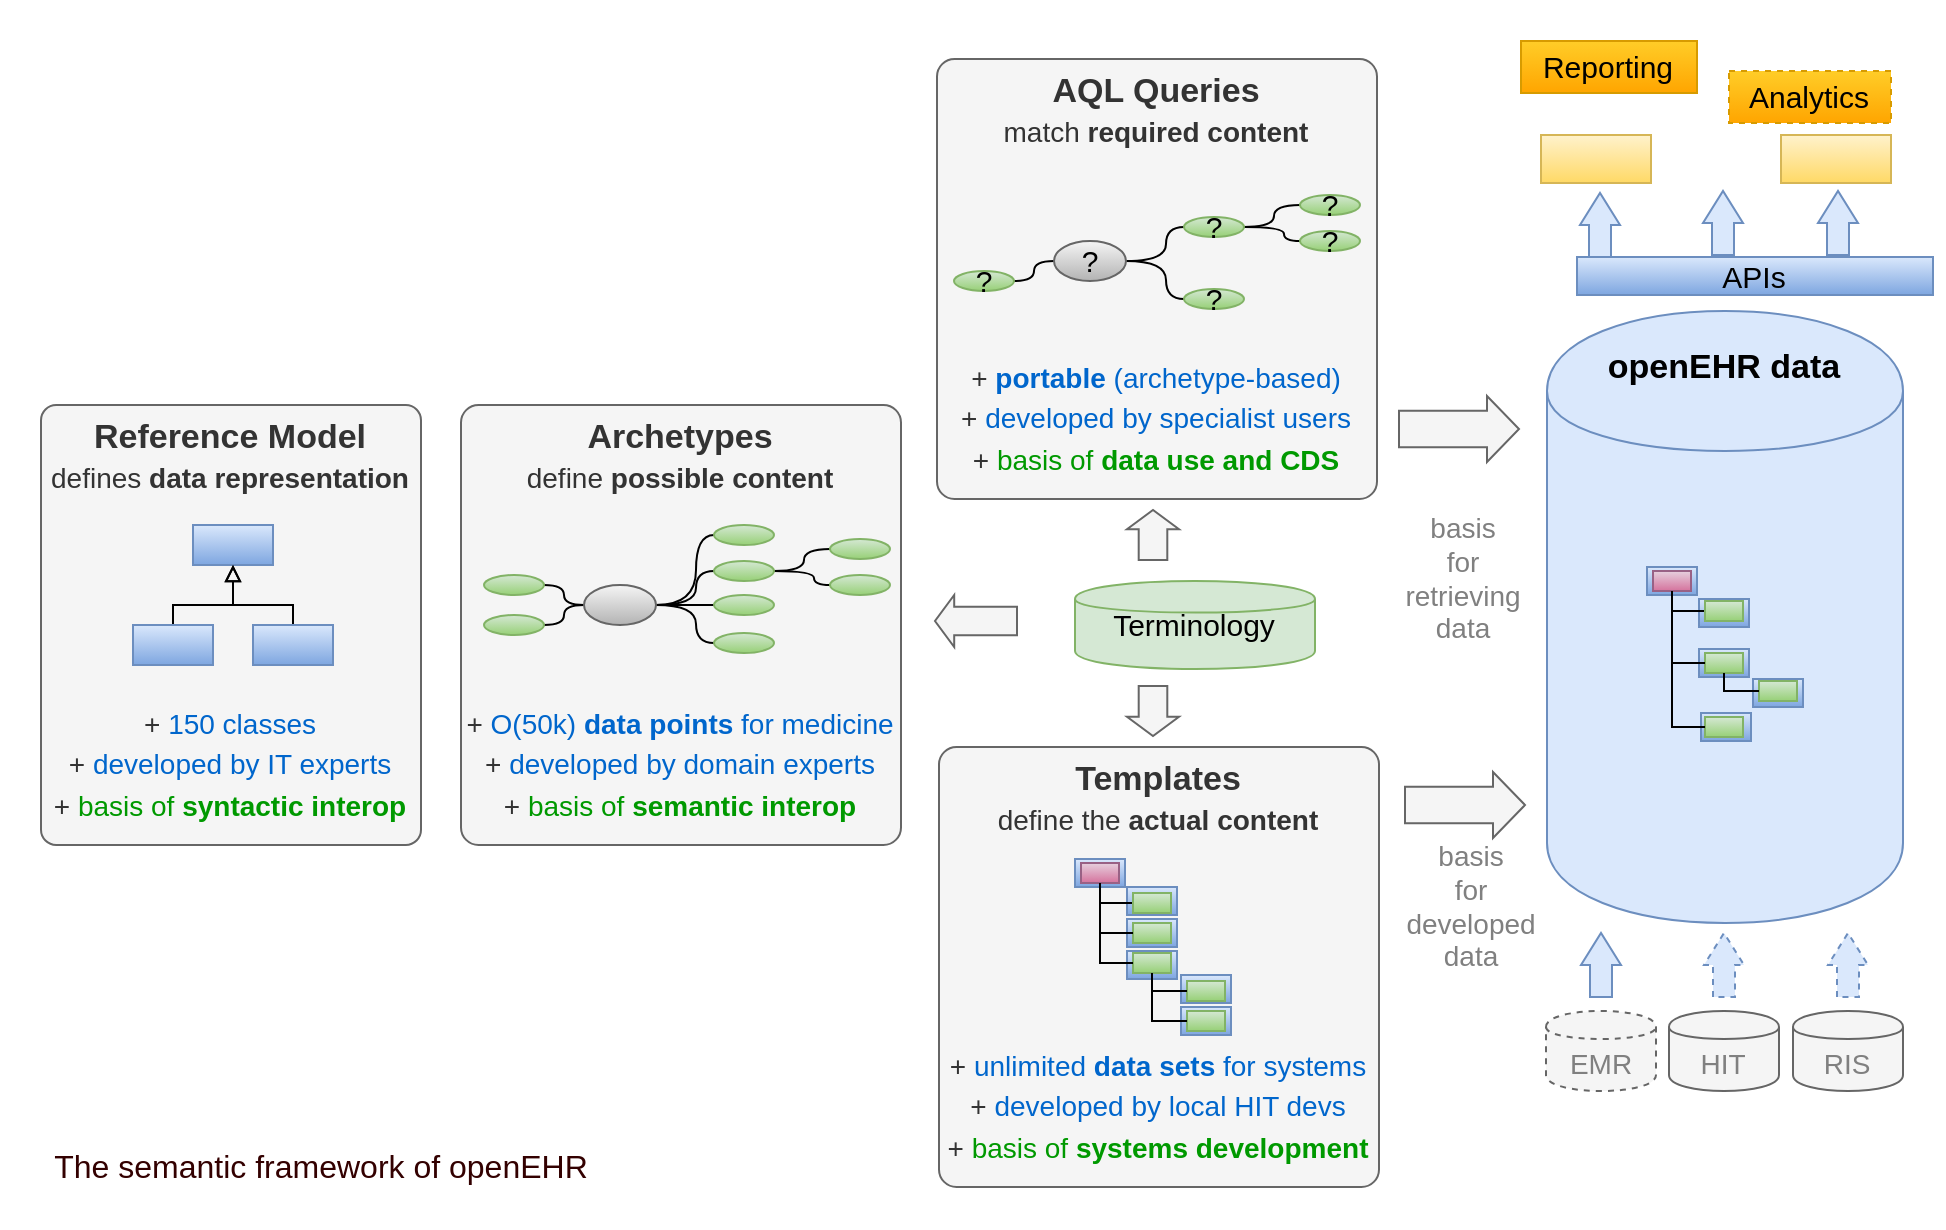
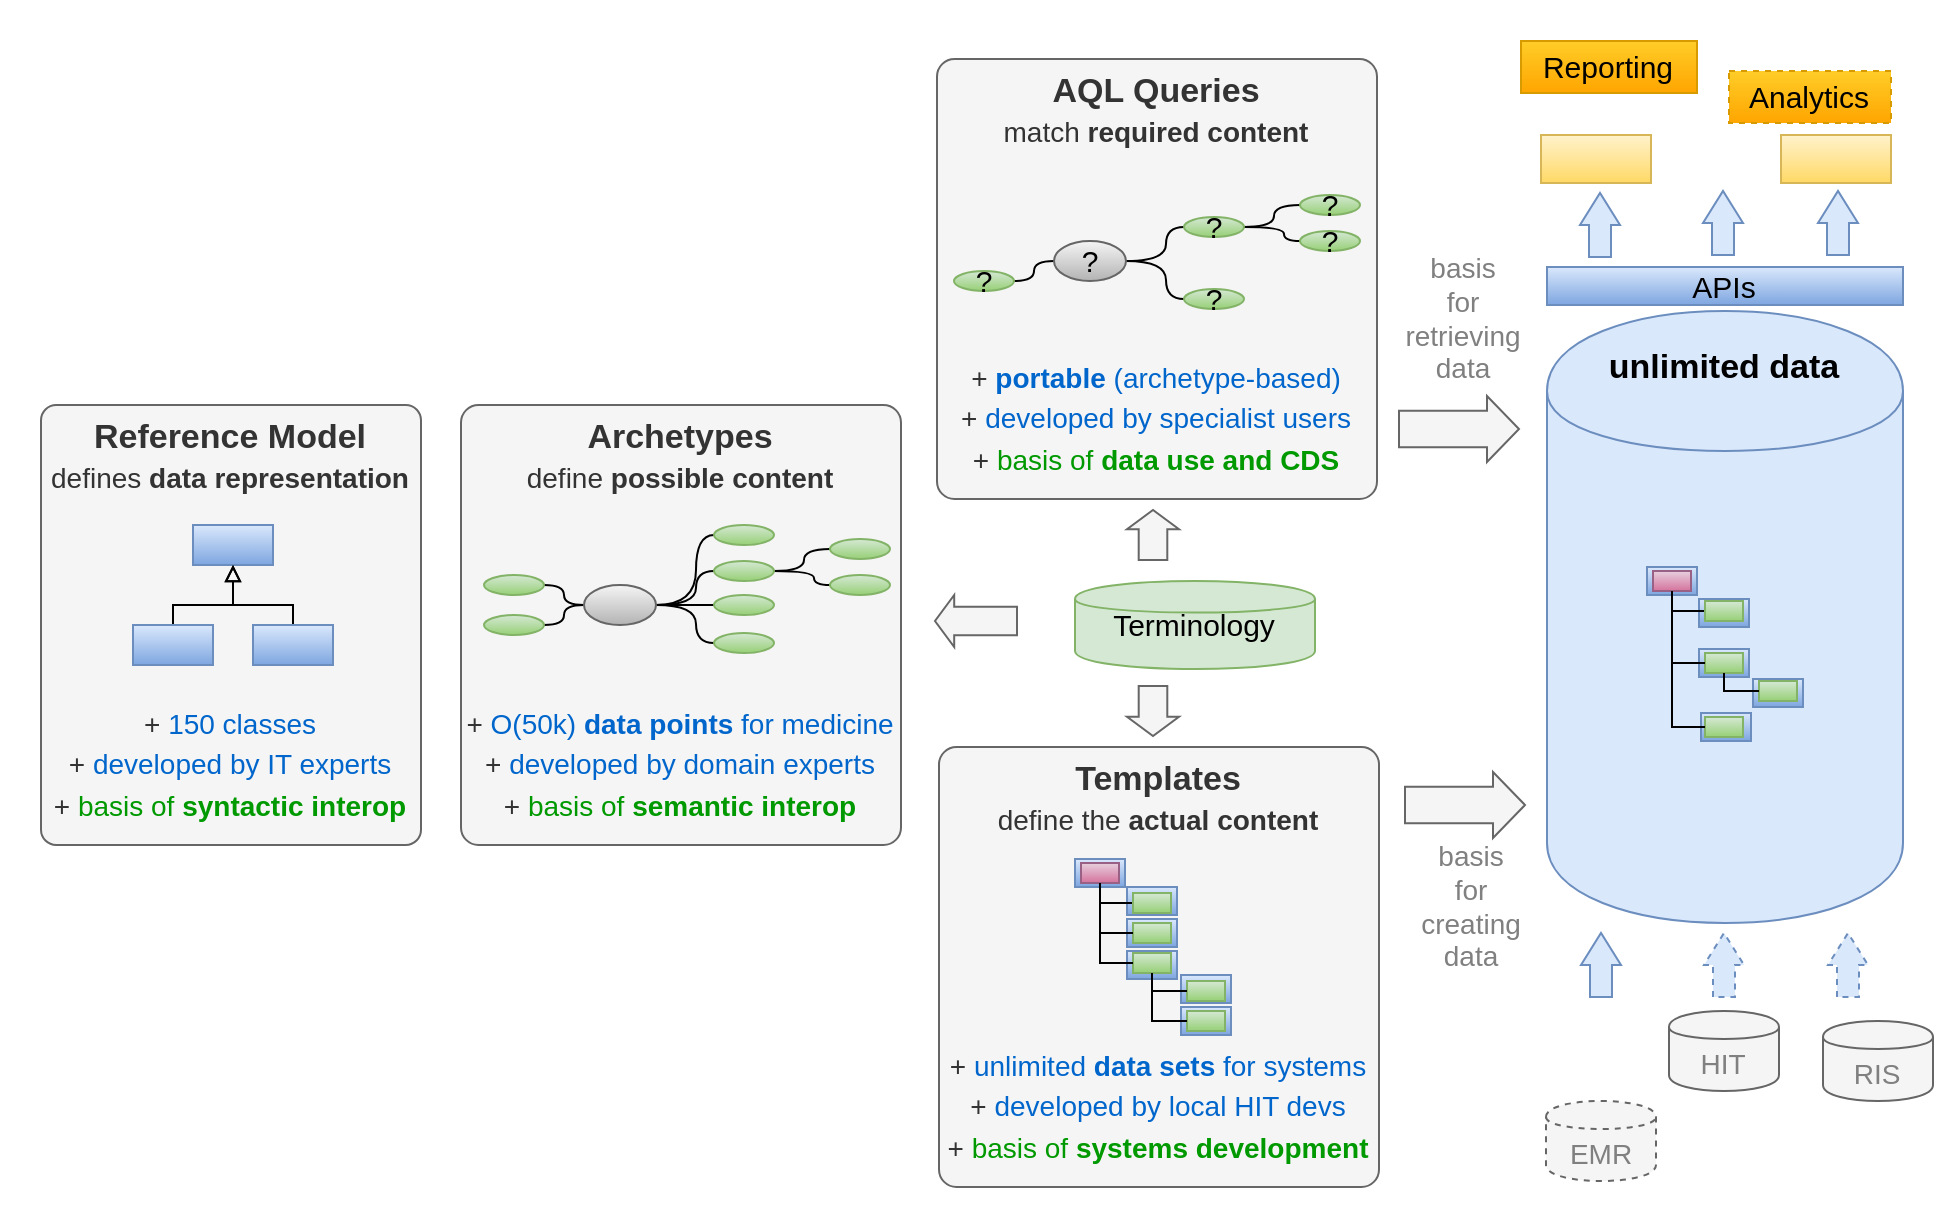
node "APIs": moved (1755, 276) -> (1725, 286)
node "openEHR data": label "openEHR data" -> "unlimited data"
node "basis forretrievingdata": moved (1463, 579) -> (1463, 319)
node "basis fordevelopeddata": label "basis fordevelopeddata" -> "basis forcreatingdata"
node "EMR": moved (1601, 1051) -> (1601, 1141)
node "RIS": moved (1848, 1051) -> (1878, 1061)
node "The semantic framework of openEHR": removed
